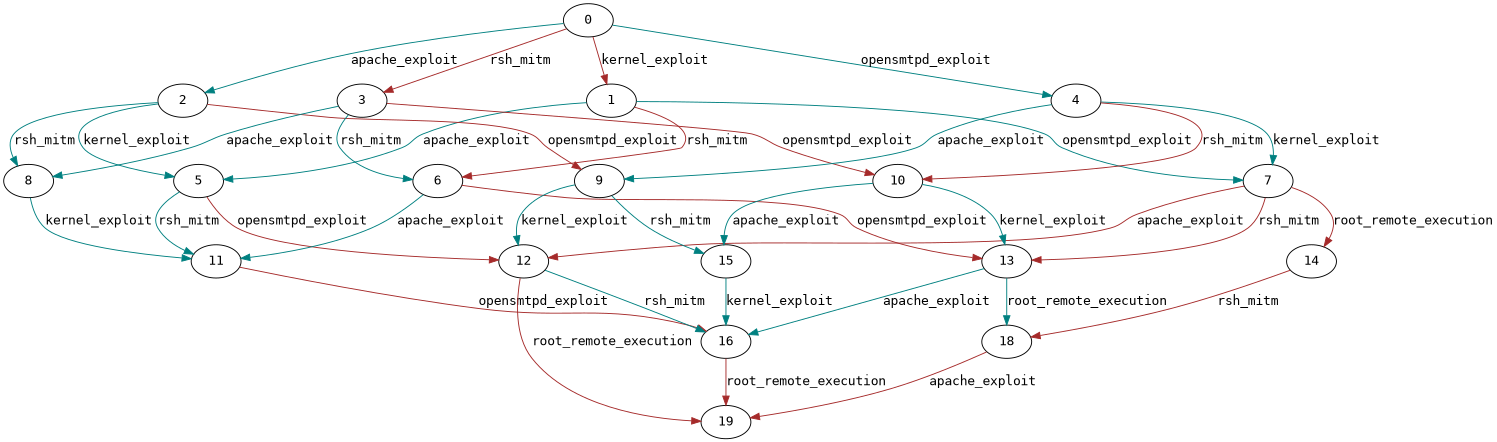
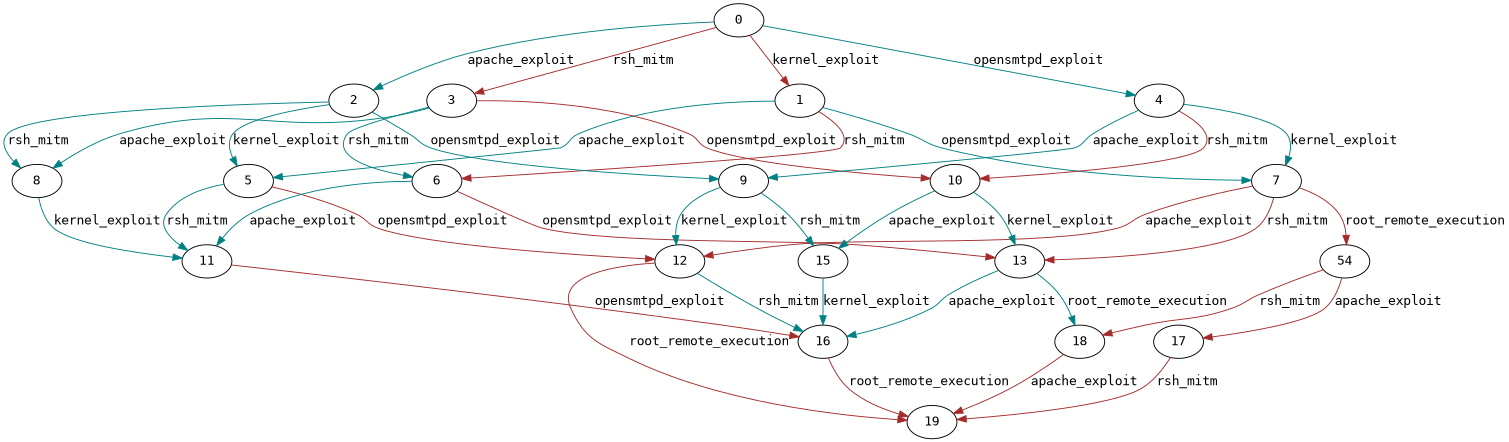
edge "2" -> "9": color brown -> teal
node "14": label "14" -> "54"
node "17": added
